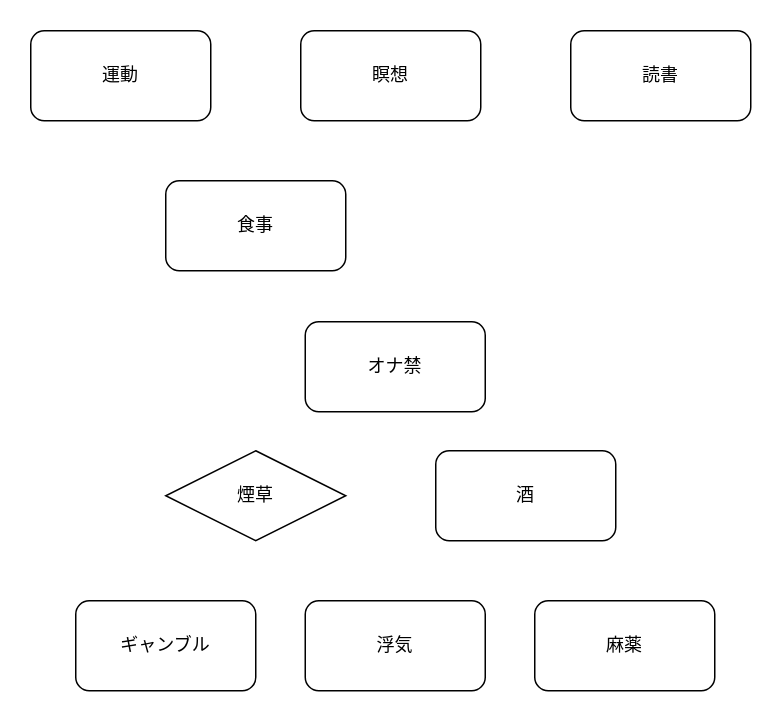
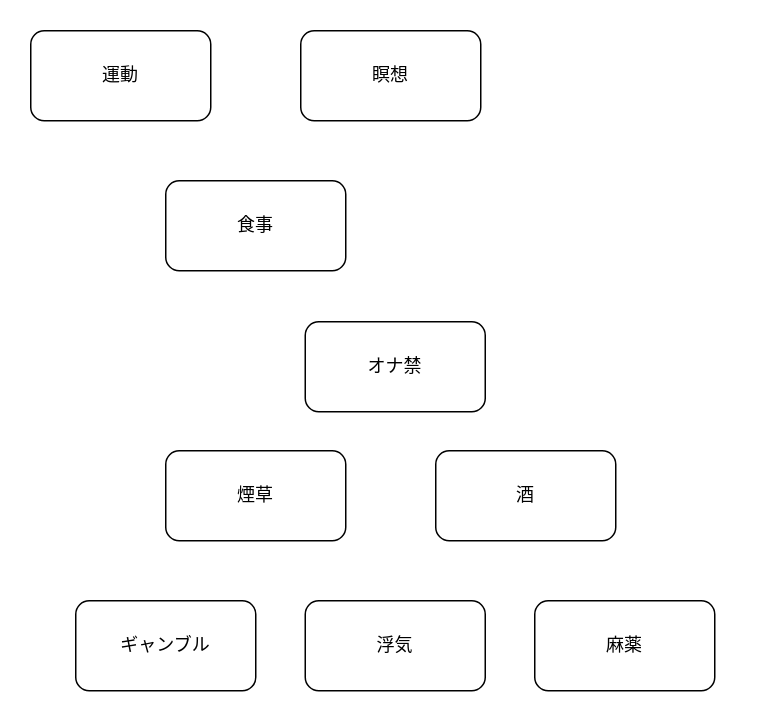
node "読書": removed
node "煙草": shape diamond -> rounded rectangle
